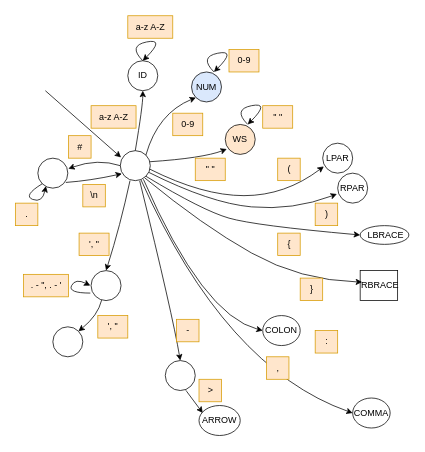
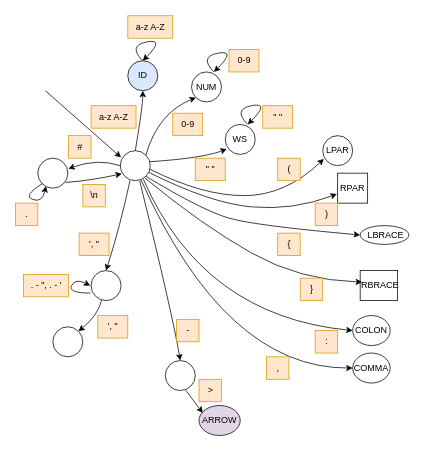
node "ID": fillcolor #ffffff -> #dae8fc
node "NUM": fillcolor #dae8fc -> #ffffff
node "WS": fillcolor #ffe6cc -> #ffffff
node "LPAR": moved (338, 158) -> (338, 150)
node "RPAR": shape ellipse -> rectangle
node "COLON": moved (282, 330) -> (372, 330)
node "COMMA": moved (372, 413) -> (372, 368)
node "ARROW": fillcolor #ffffff -> #e1d5e7
